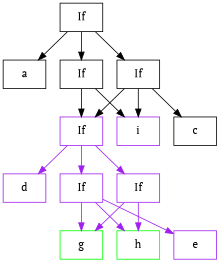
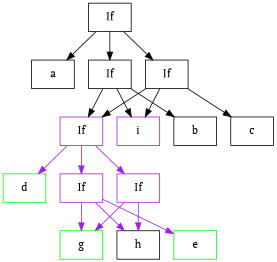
node "b": added
node "d": color purple -> green
node "h": color green -> black
node "e": color purple -> green
